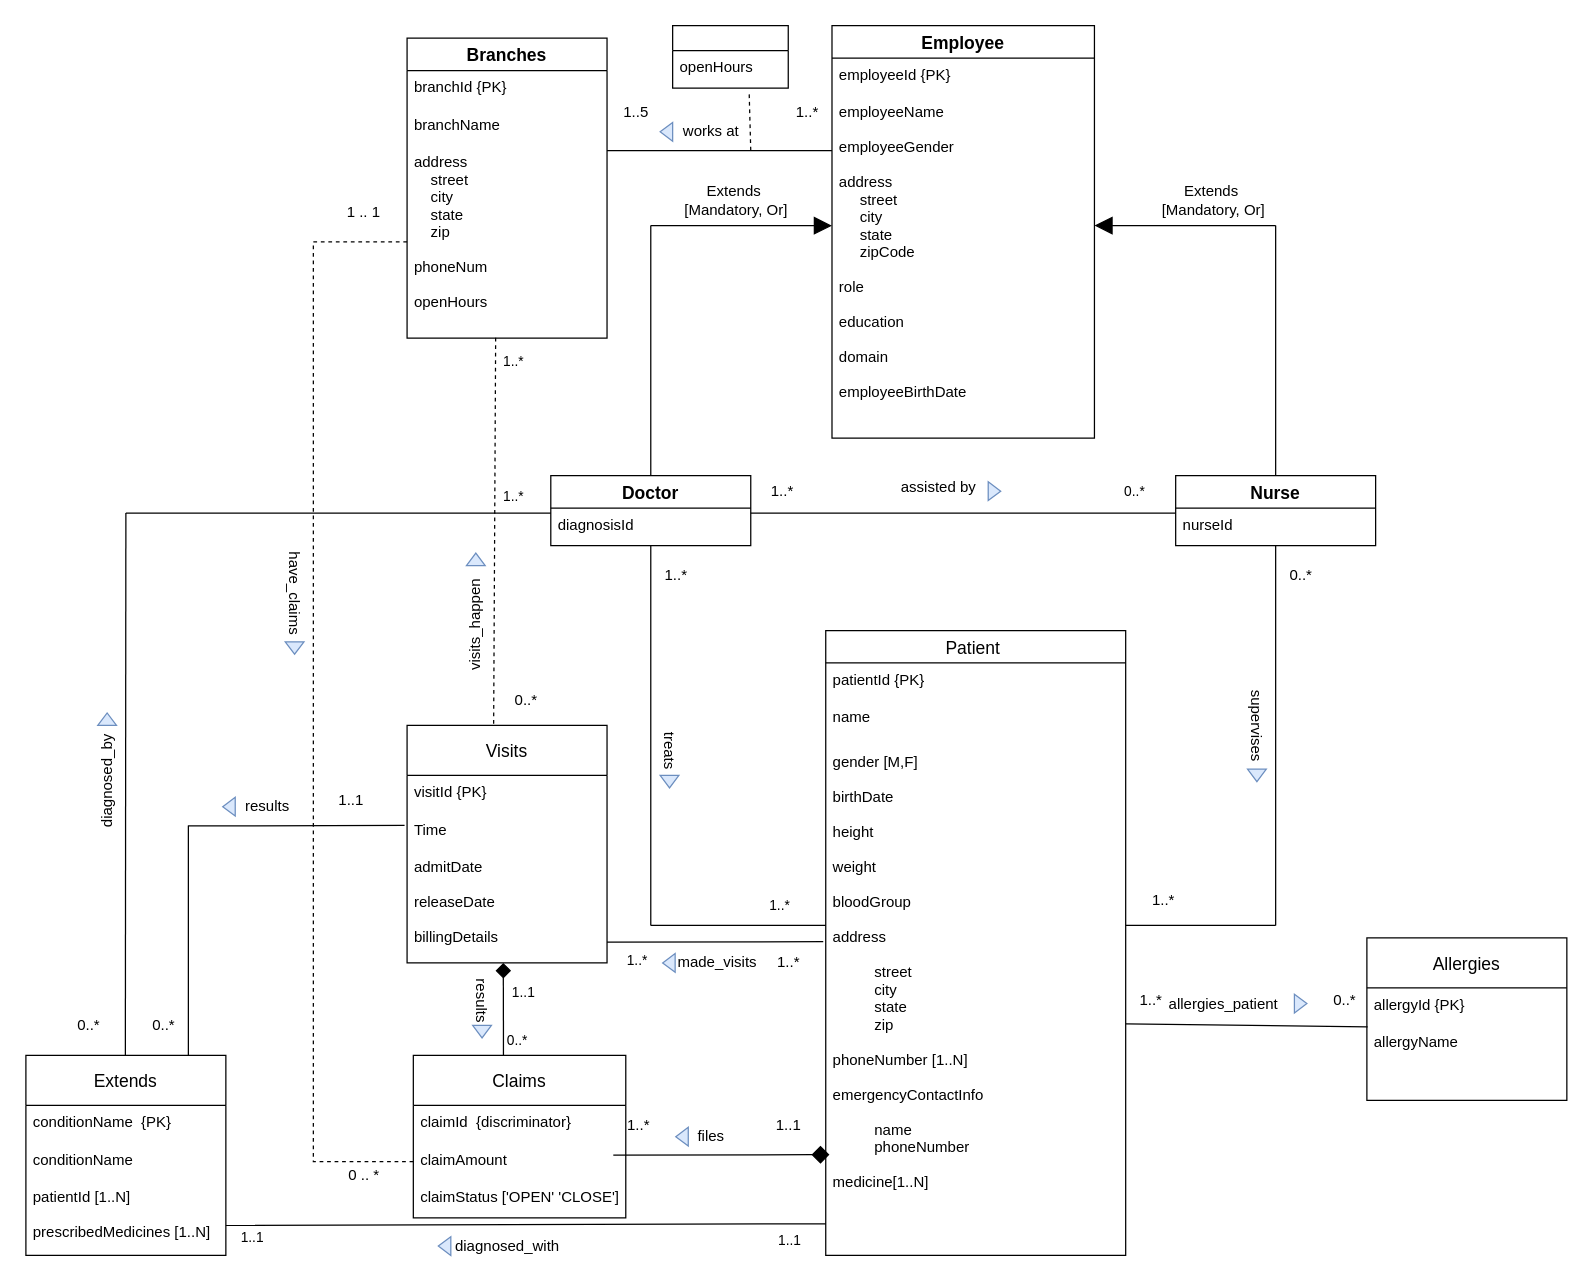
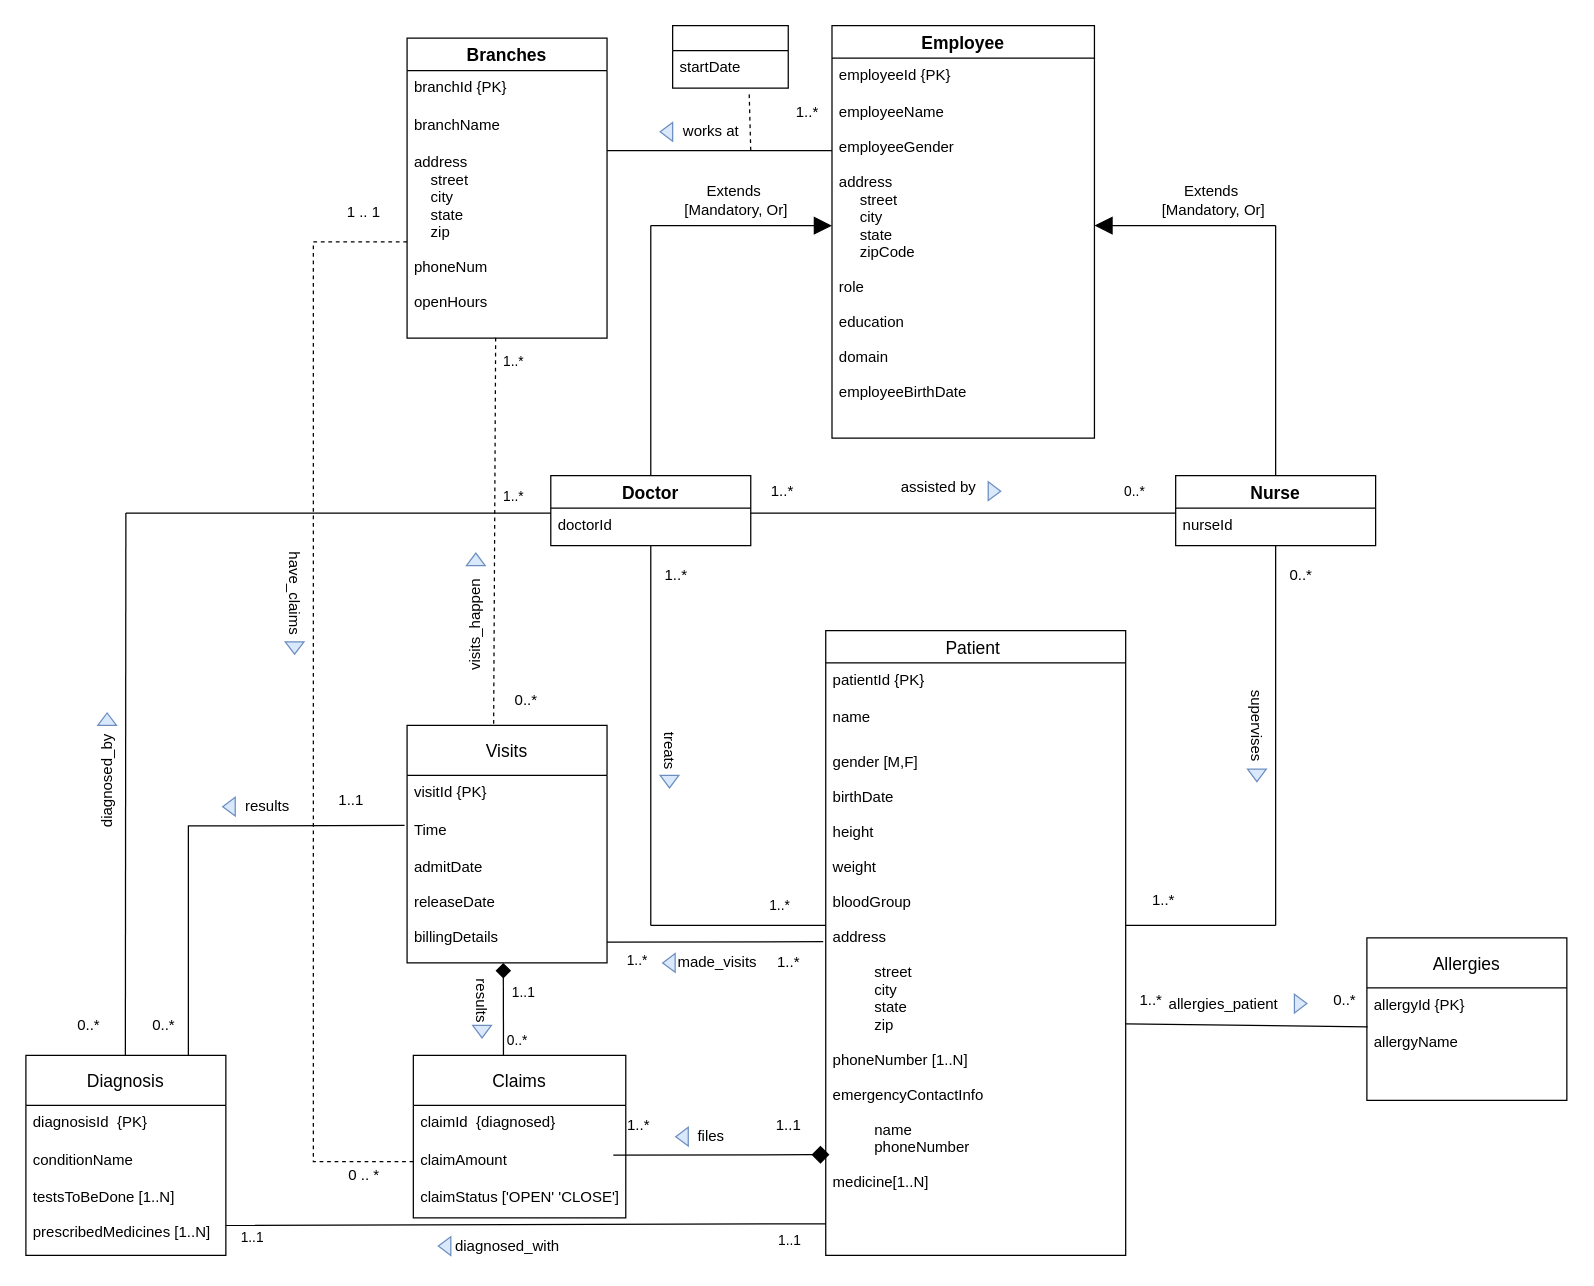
node "openHours": label "openHours" -> "startDate"
node "1..5": removed
node "diagnosisId": label "diagnosisId" -> "doctorId"
node "Extends": label "Extends" -> "Diagnosis"
node "conditionName {PK}": label "conditionName {PK}" -> "diagnosisId {PK}"
node "claimId {discriminator}": label "claimId {discriminator}" -> "claimId {diagnosed}"
node "patientId [1..N] prescribedMedicines [1..N]": label "patientId [1..N] prescribedMedicines [1..N]" -> "testsToBeDone [1..N] prescribedMedicines [1..N]"
